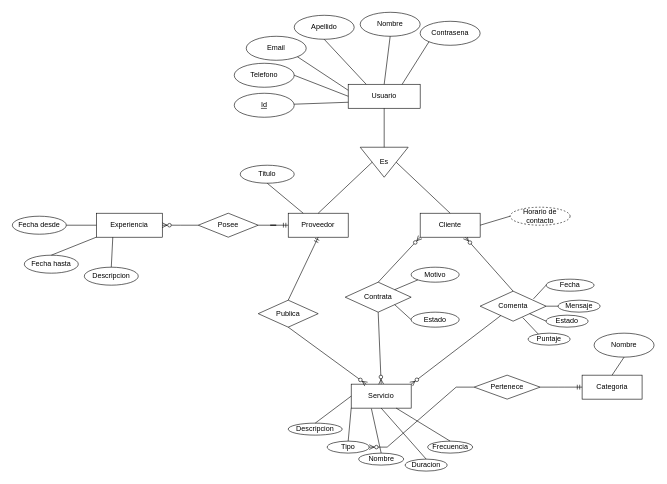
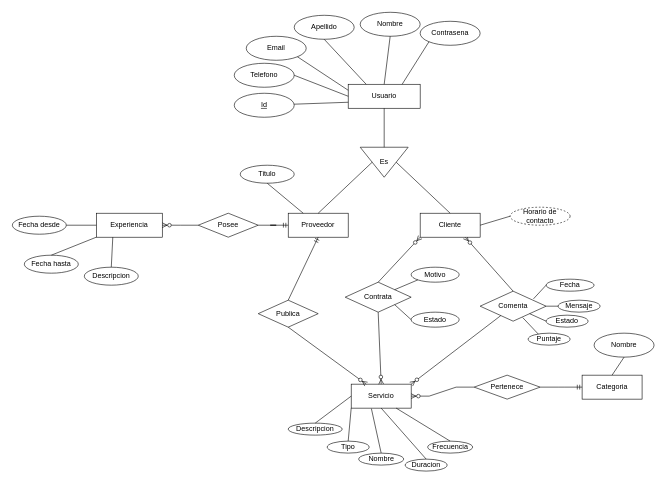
edge "Pertenece" -> "Tipo": now "Pertenece" -> "Servicio"
